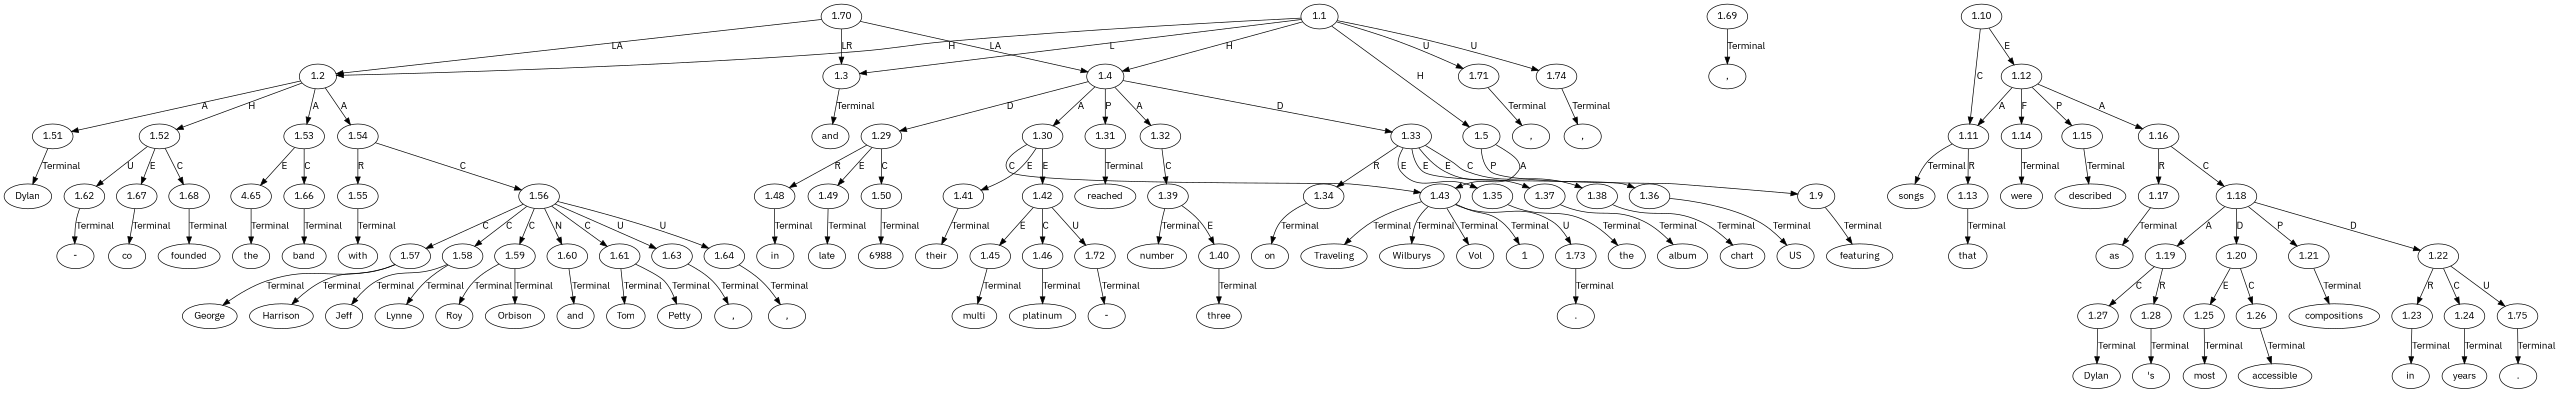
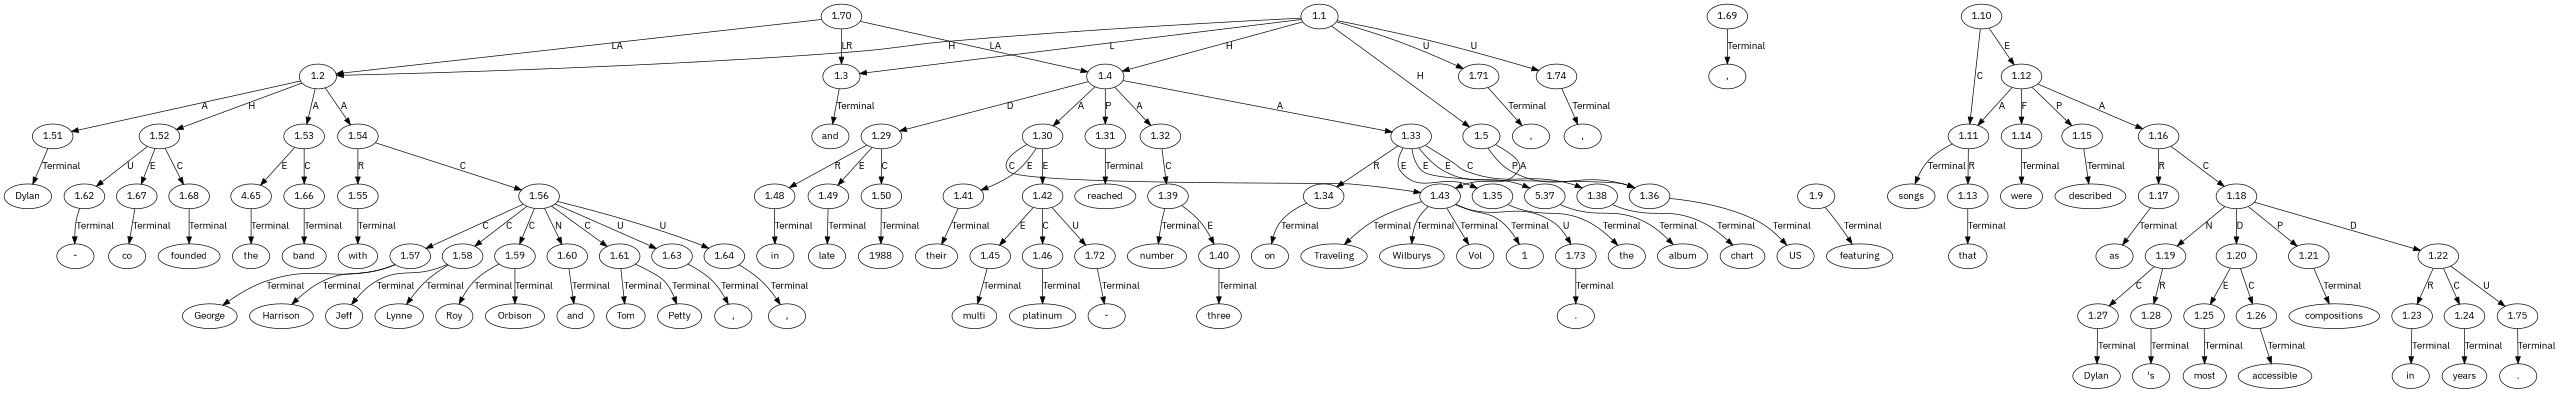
edge "1.4" -> "1.33": label "D" -> "A"
edge "1.5" -> "1.9": now "1.5" -> "1.36"
node "1.37": label "1.37" -> "5.37"
edge "1.18" -> "1.19": label "A" -> "N"
node "6988": label "6988" -> "1988"
